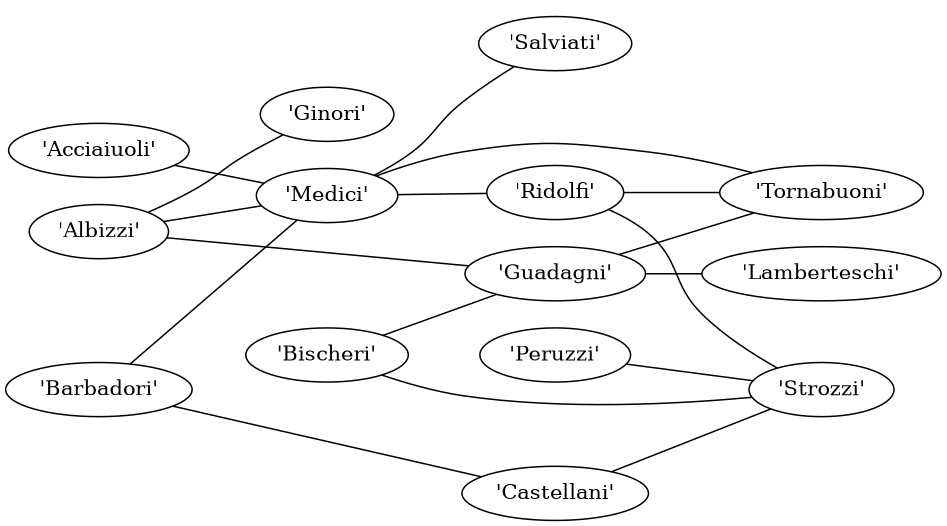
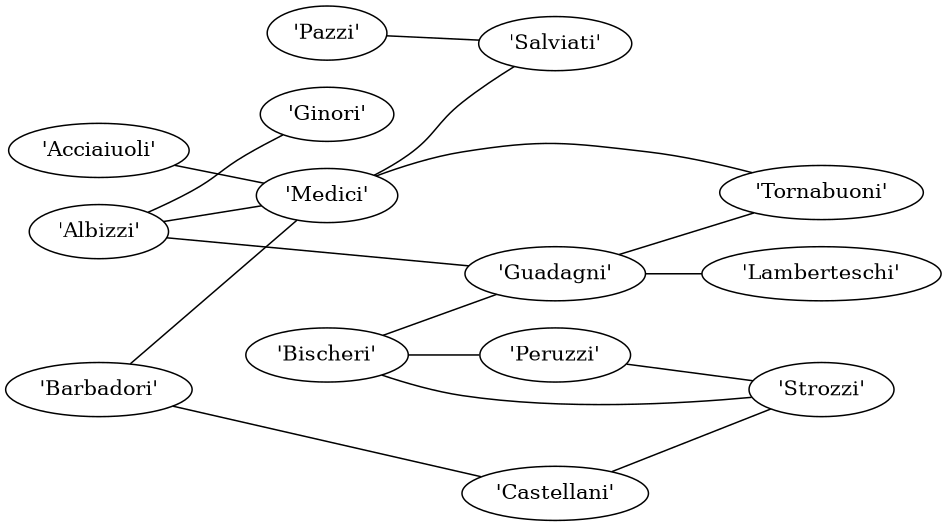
node "'Pazzi'": added
node "'Ridolfi'": removed
edge "'Bischeri'" -- "'Peruzzi'": added
